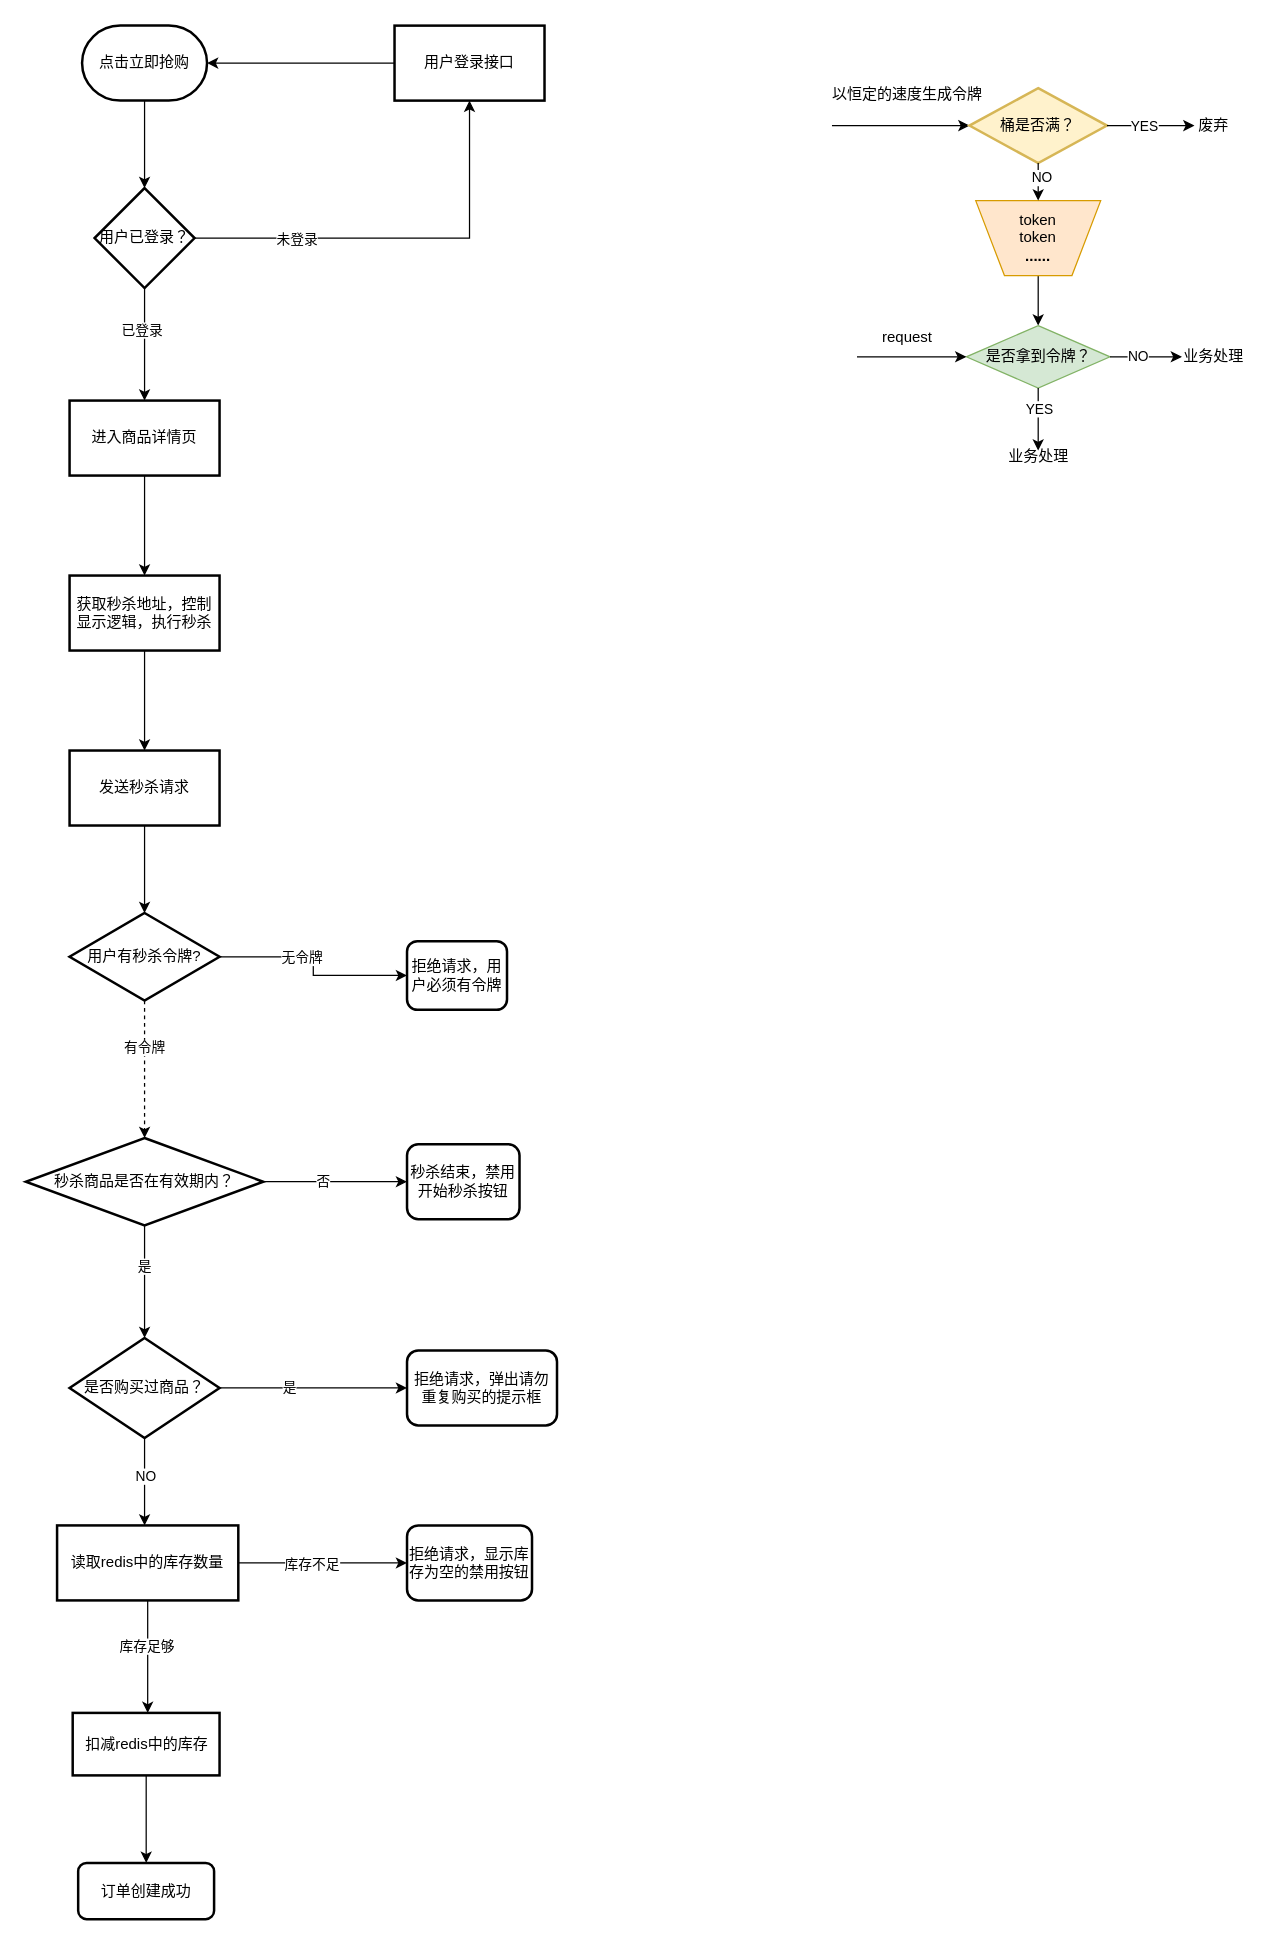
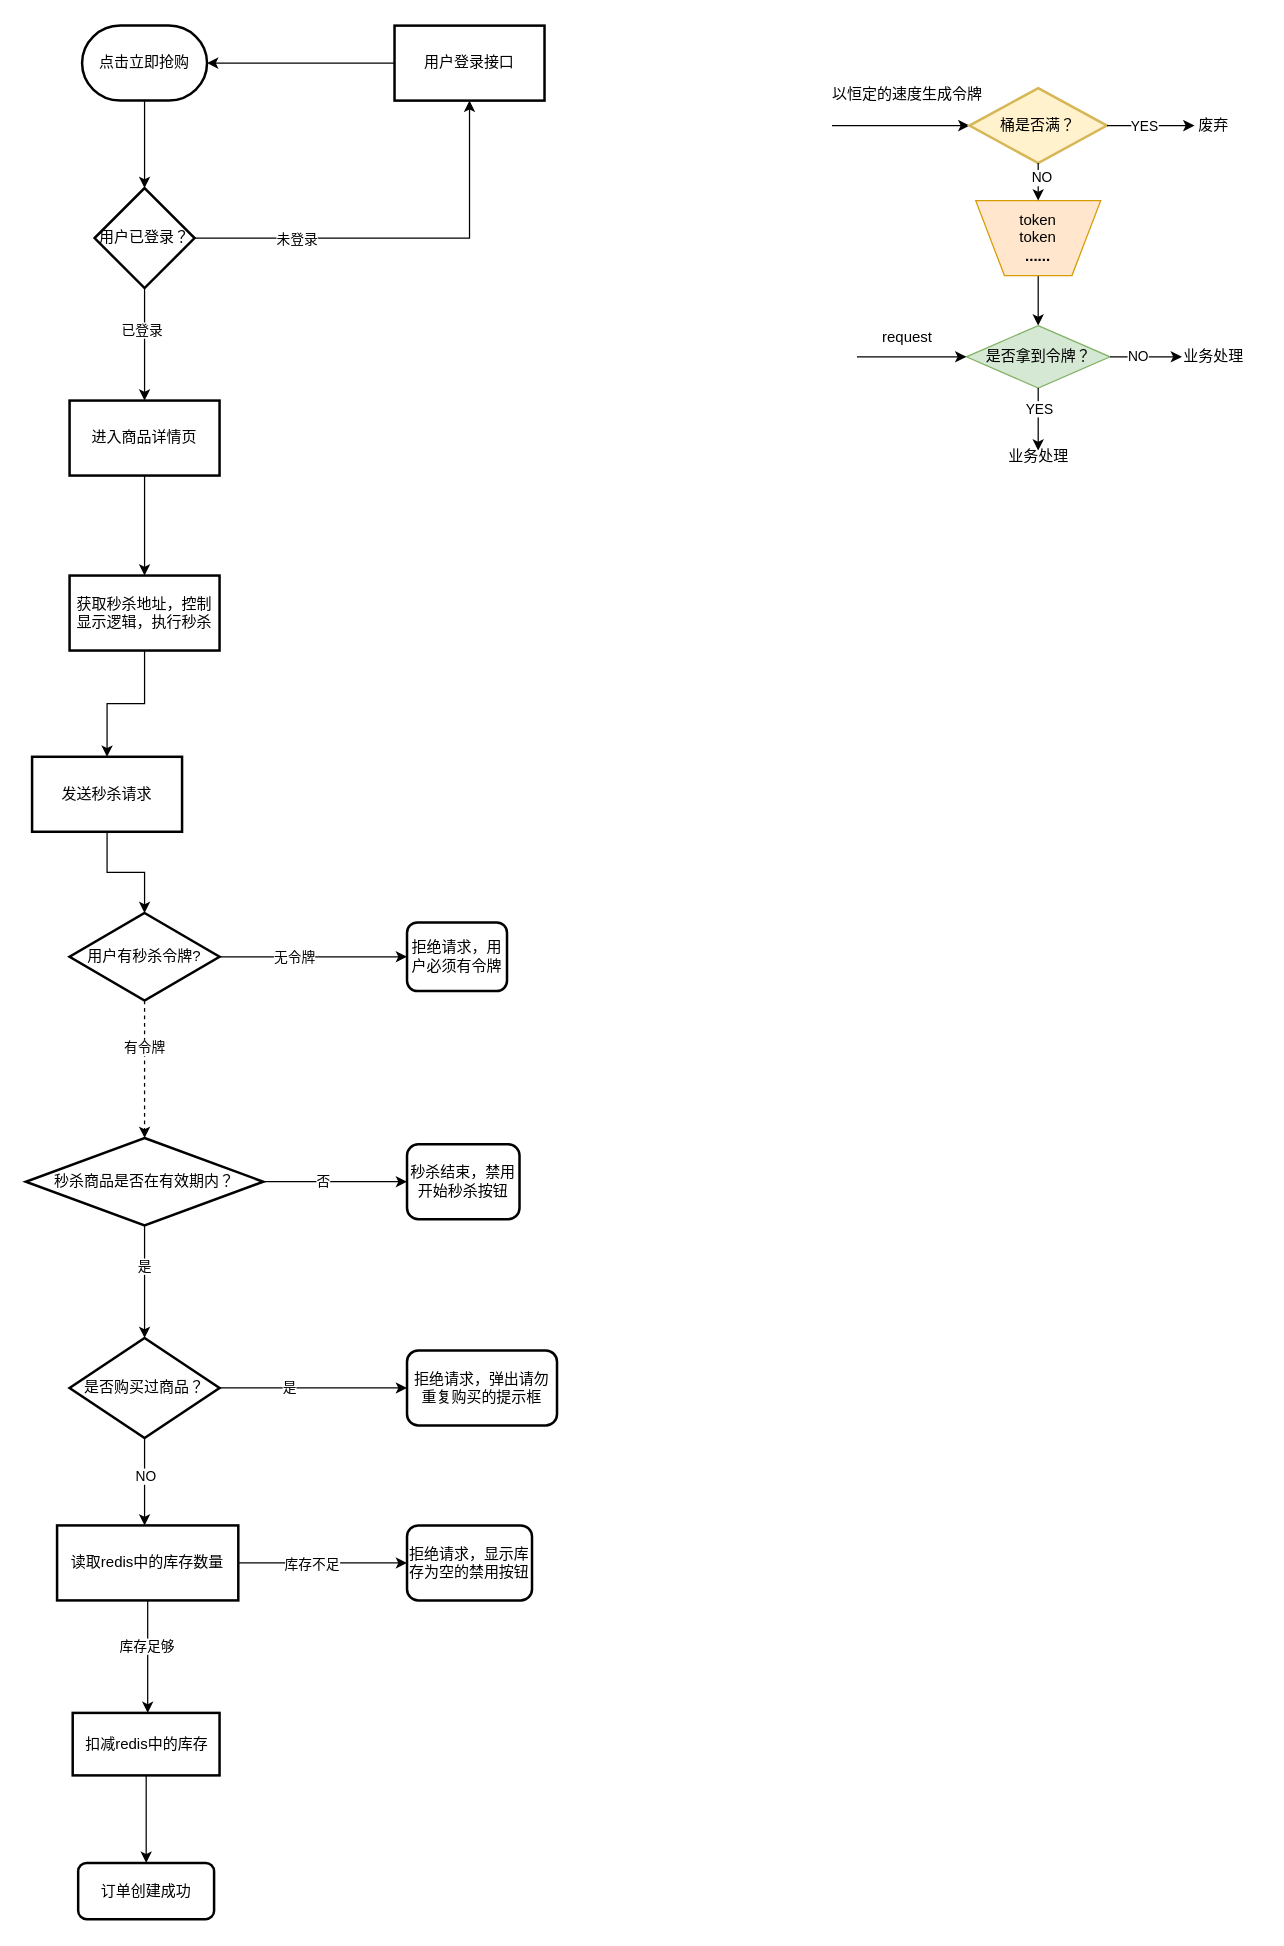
node "发送秒杀请求": moved (144, 788) -> (107, 794)
node "拒绝请求，用户必须有令牌": moved (457, 976) -> (457, 957)
